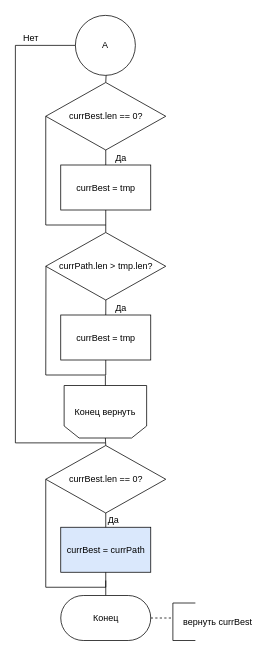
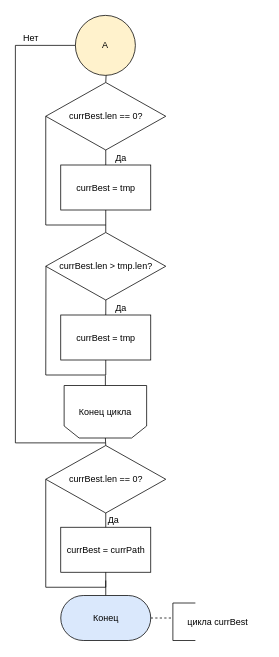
node "A": fillcolor #ffffff -> #fff2cc
node "currPath.len > tmp.len?": label "currPath.len > tmp.len?" -> "currBest.len > tmp.len?"
node "Конец вернуть": label "Конец вернуть" -> "Конец цикла"
node "currBest = currPath": fillcolor #dae8fc -> #ffffff
node "Конец": fillcolor #ffffff -> #dae8fc
node "вернуть currBest": label "вернуть currBest" -> "цикла currBest"
